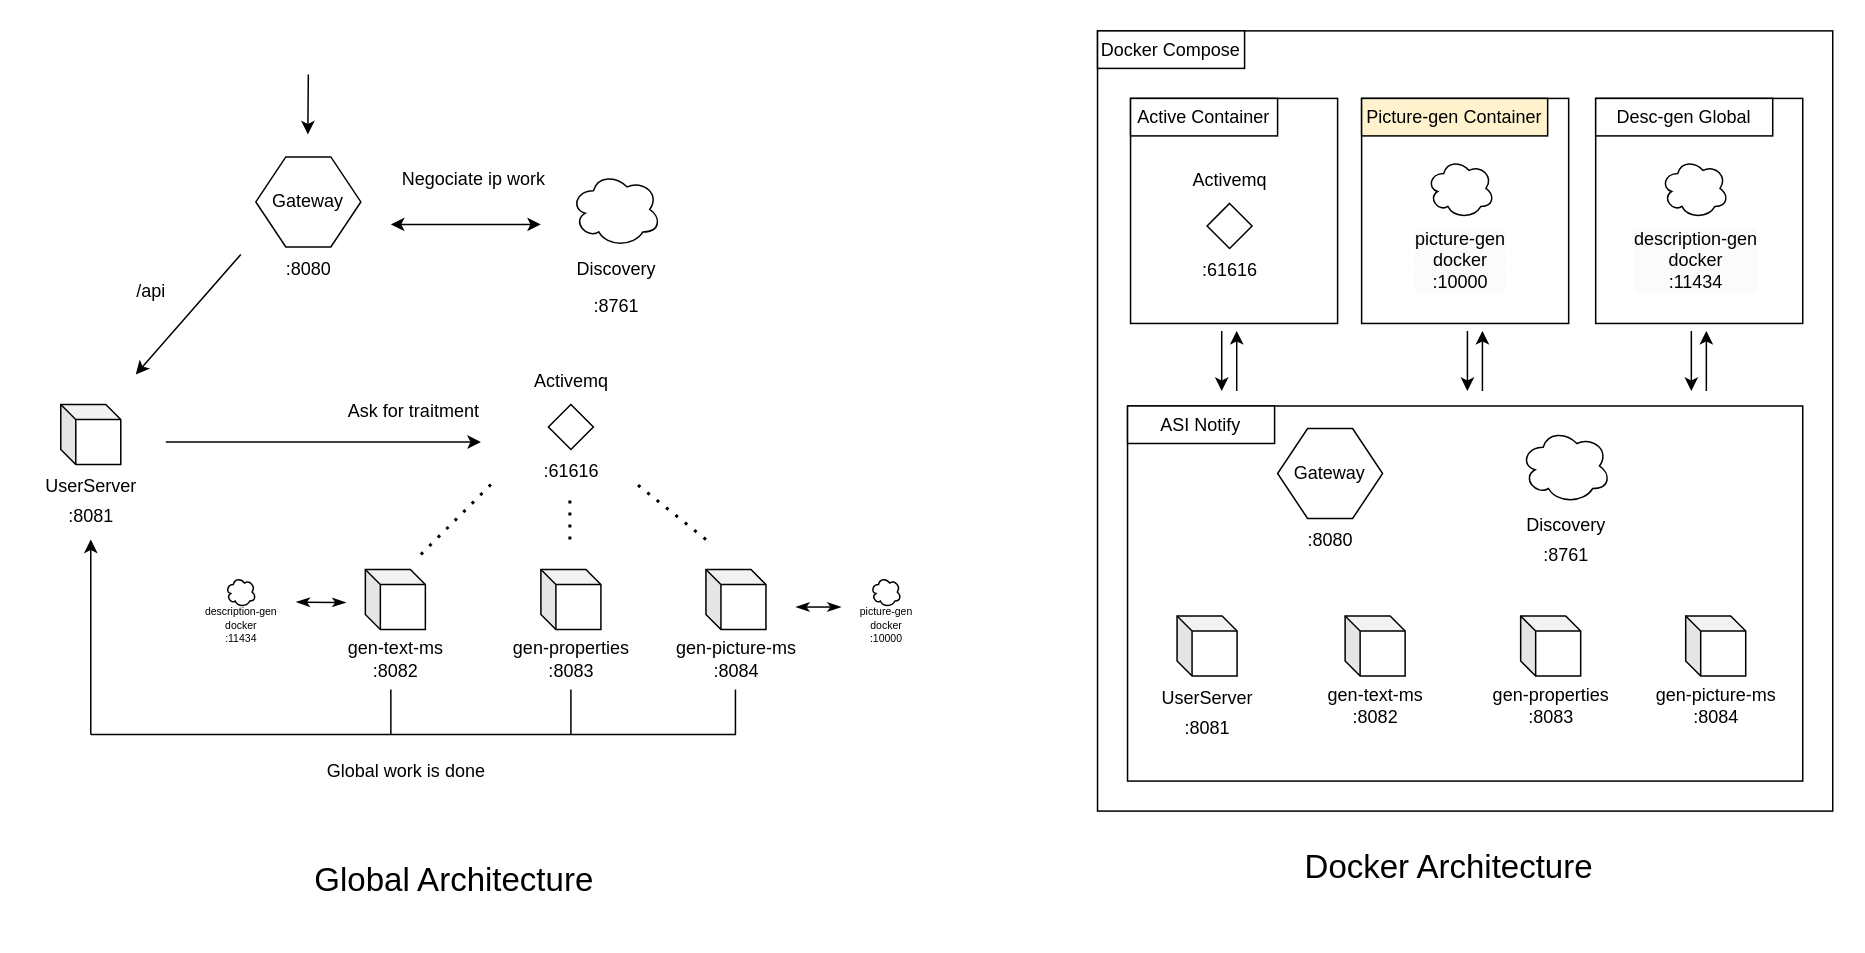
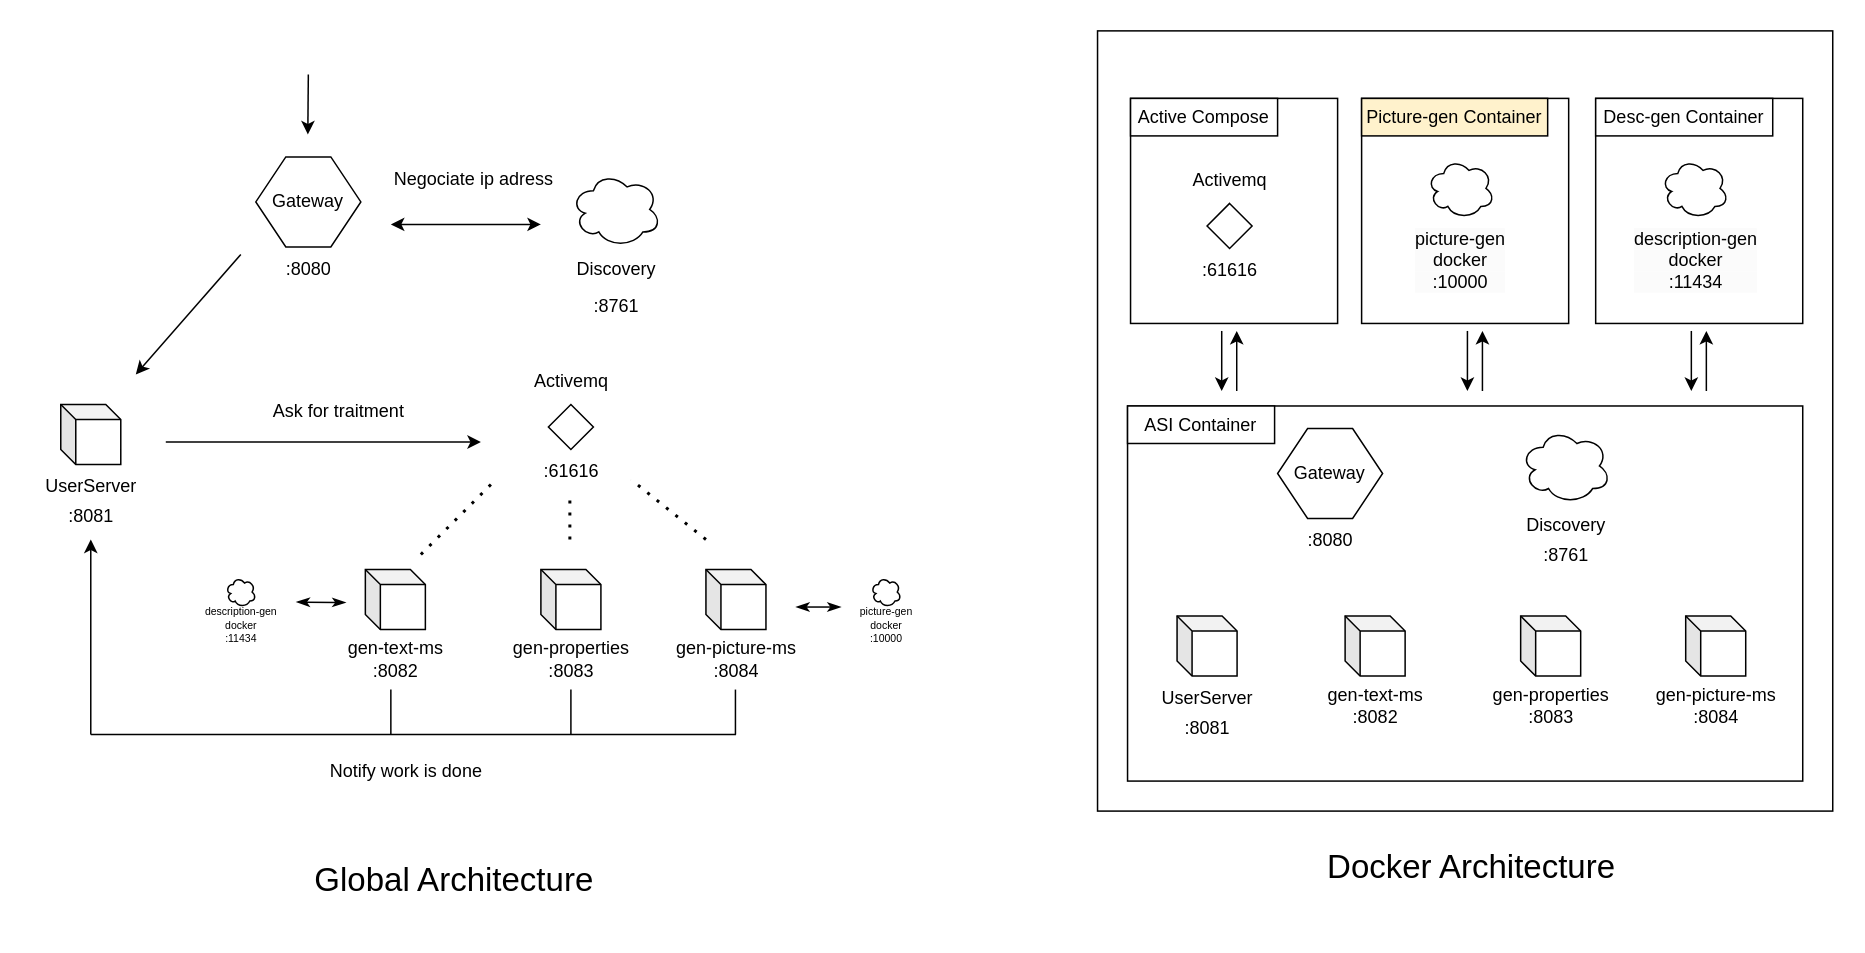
node "Docker Compose": removed
node "Active Container": label "Active Container" -> "Active Compose"
node "Desc-gen Global": label "Desc-gen Global" -> "Desc-gen Container"
node "Negociate ip work": label "Negociate ip work" -> "Negociate ip adress"
node "/api": removed
node "Ask for traitment": moved (413, 412) -> (338, 412)
node "ASI Notify": label "ASI Notify" -> "ASI Container"
node "Global work is done": label "Global work is done" -> "Notify work is done"
node "Docker Architecture": moved (1453, 869) -> (1475, 869)
